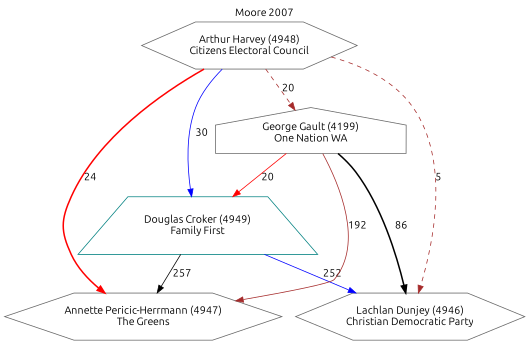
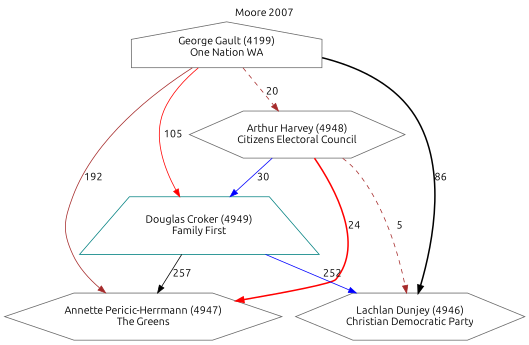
edge "Arthur Harvey (4948) Citizens Electoral Council" -> "George Gault (4199) One Nation WA": reversed
edge "George Gault (4199) One Nation WA" -> "Douglas Croker (4949) Family First": label "20" -> "105"
